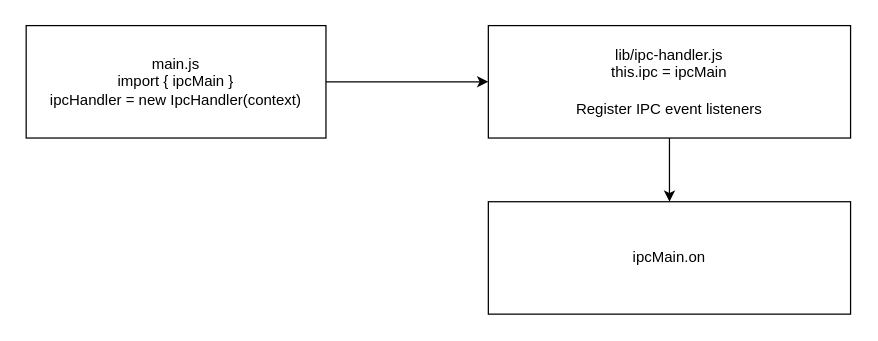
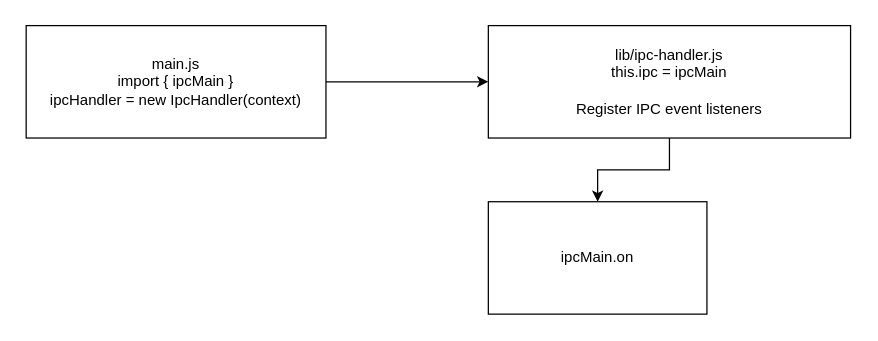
node "ipcMain.on": size 363x113 -> 219x113
